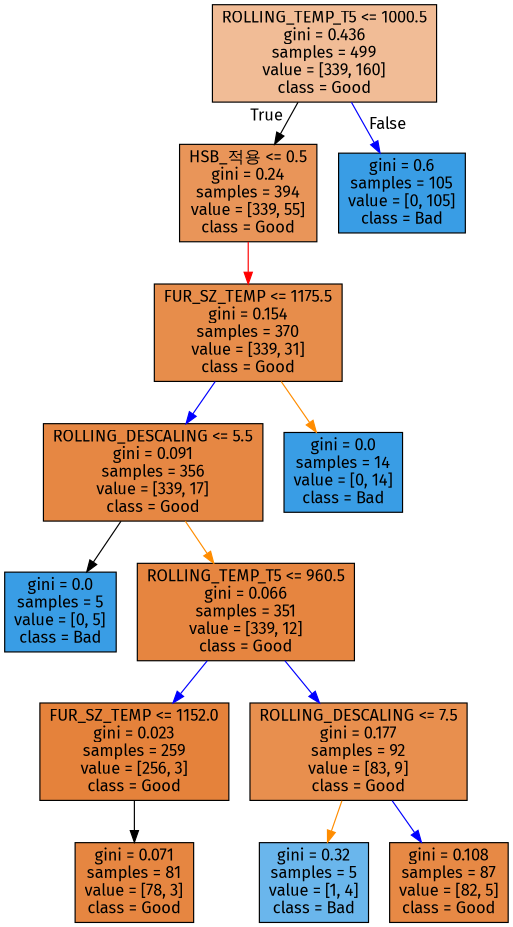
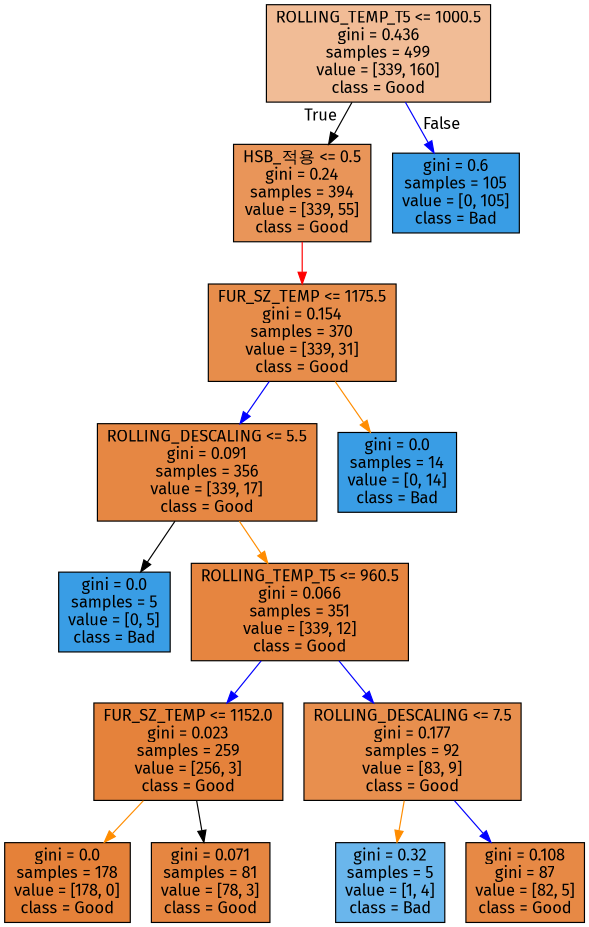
node "gini = 0.0 samples = 178 value = [178, 0] class = Good": added
node "gini = 0.108 samples = 87 value = [82, 5] class = Good": label "gini = 0.108 samples = 87 value = [82, 5] class = Good" -> "gini = 0.108 gini = 87 value = [82, 5] class = Good"
